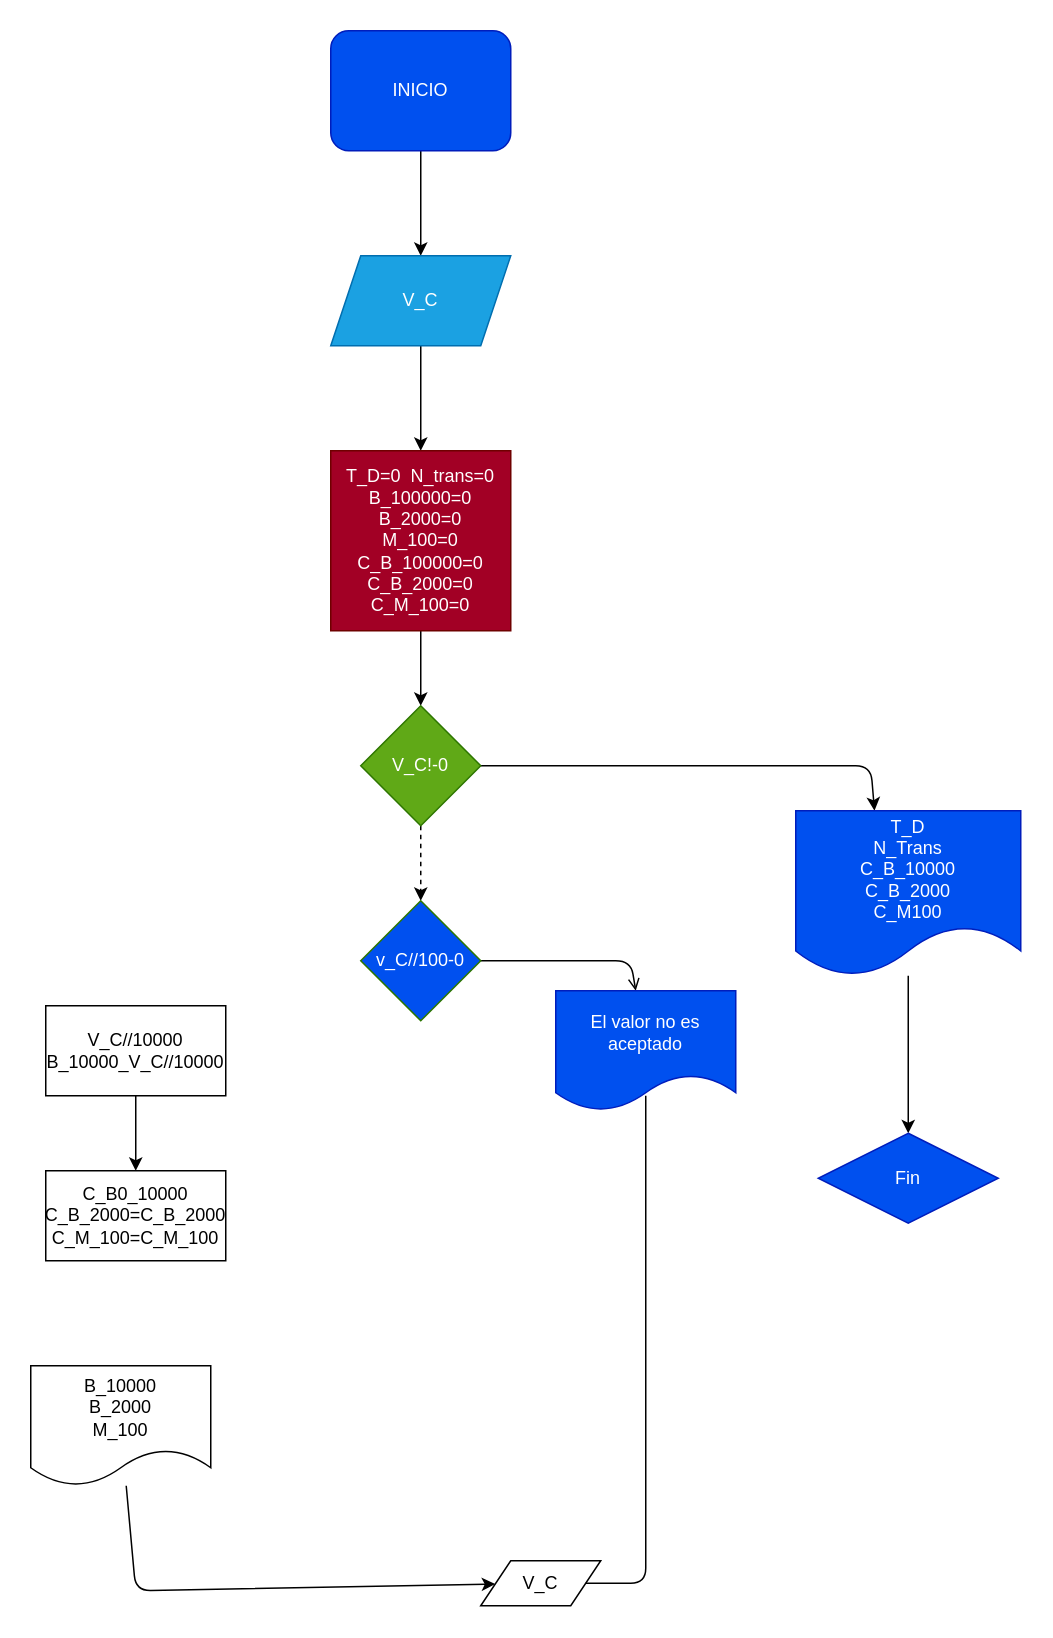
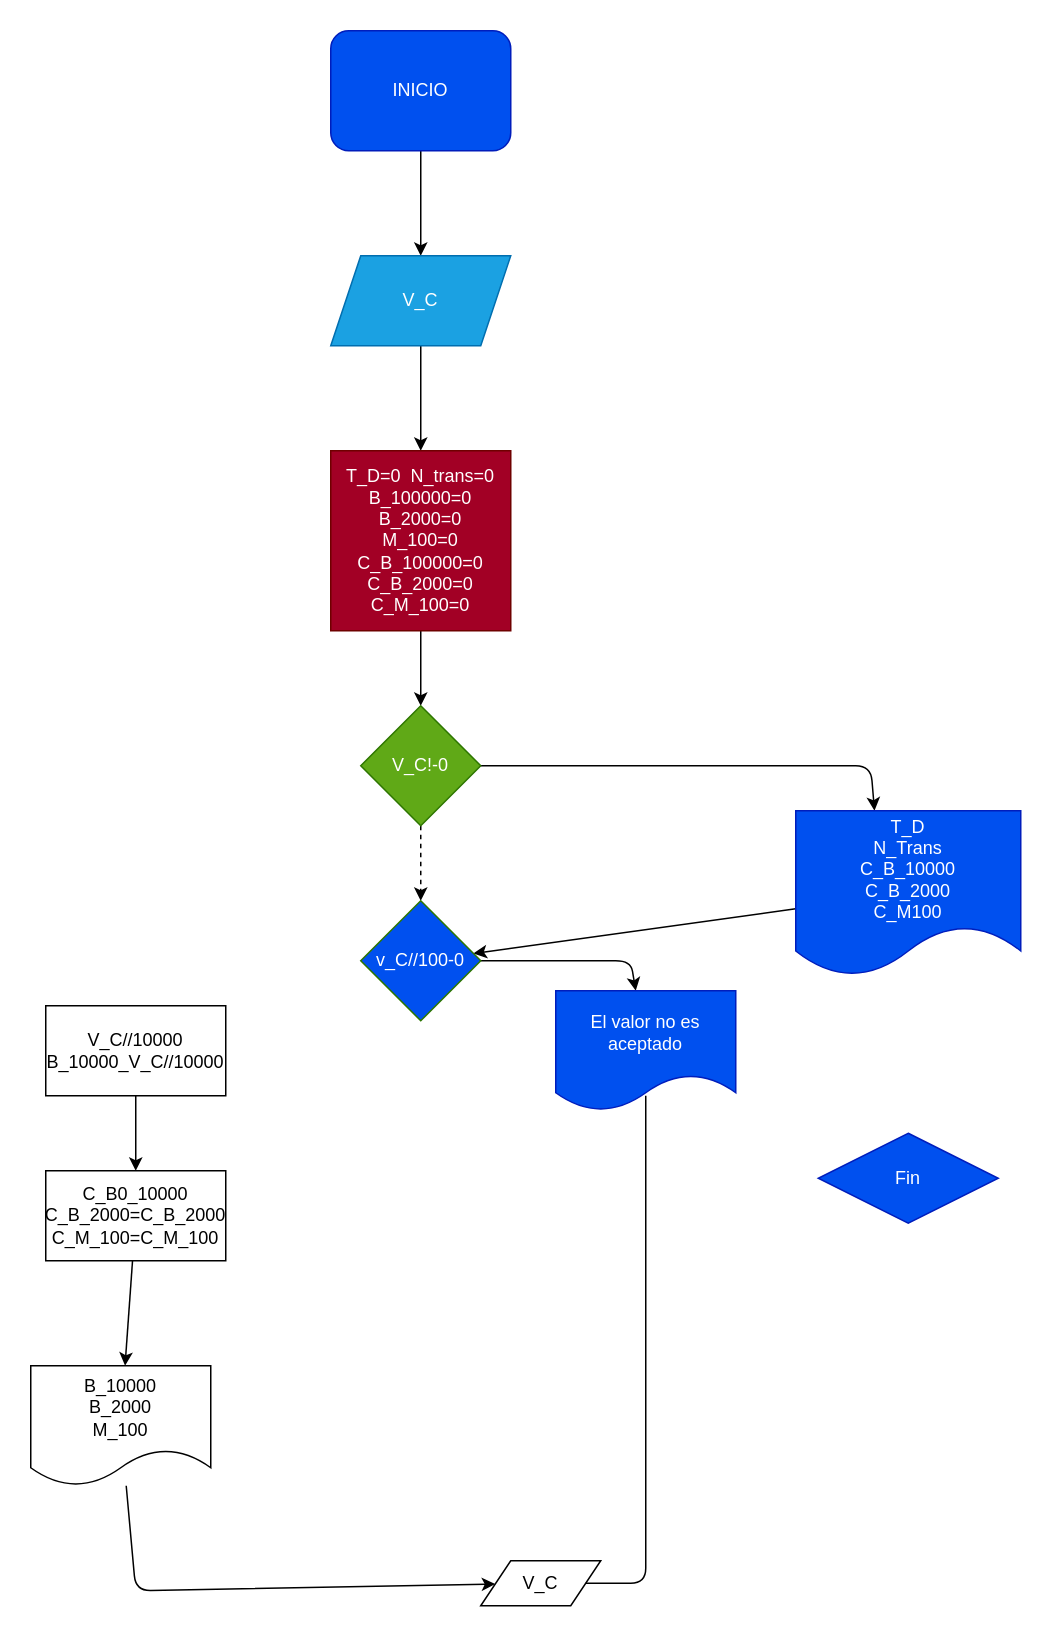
edge "v_C//100-0" -> "El valor no es aceptado": arrowhead open -> classic
edge "T_D N_Trans C_B_10000 C_B_2000 C_M100" -> "Fin": now "T_D N_Trans C_B_10000 C_B_2000 C_M100" -> "v_C//100-0"
edge "C_B0_10000 C_B_2000=C_B_2000 C_M_100=C_M_100" -> "B_10000 B_2000 M_100": added
